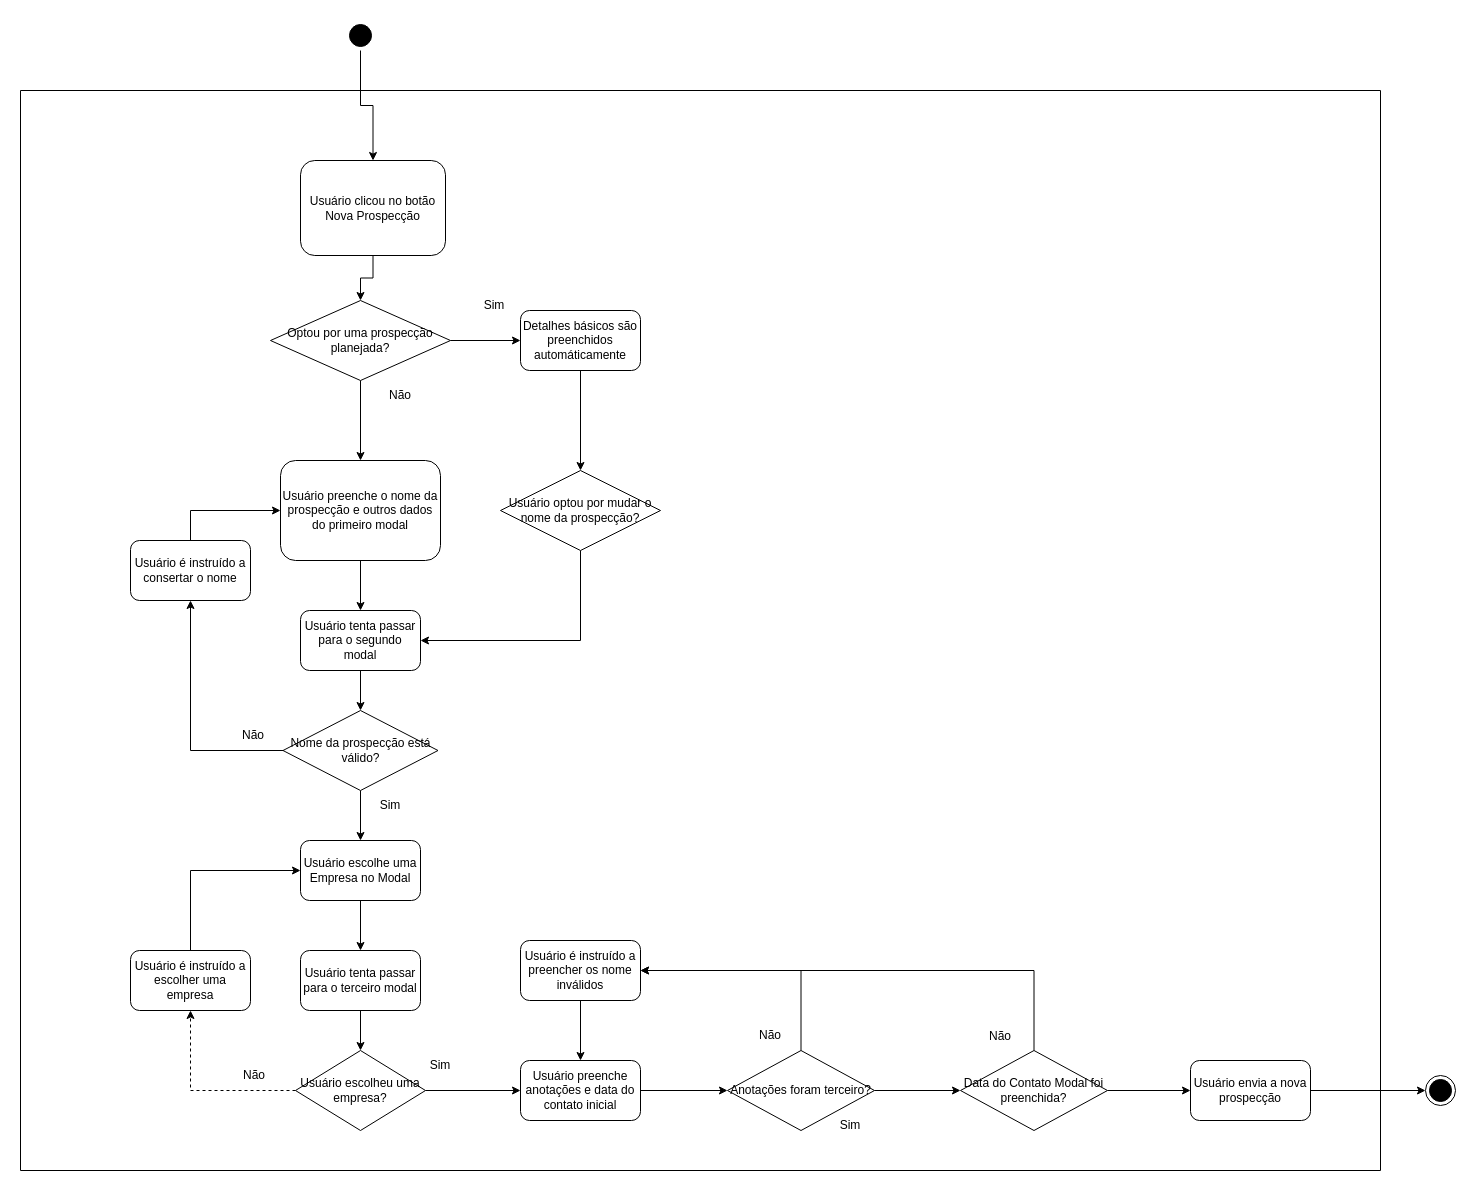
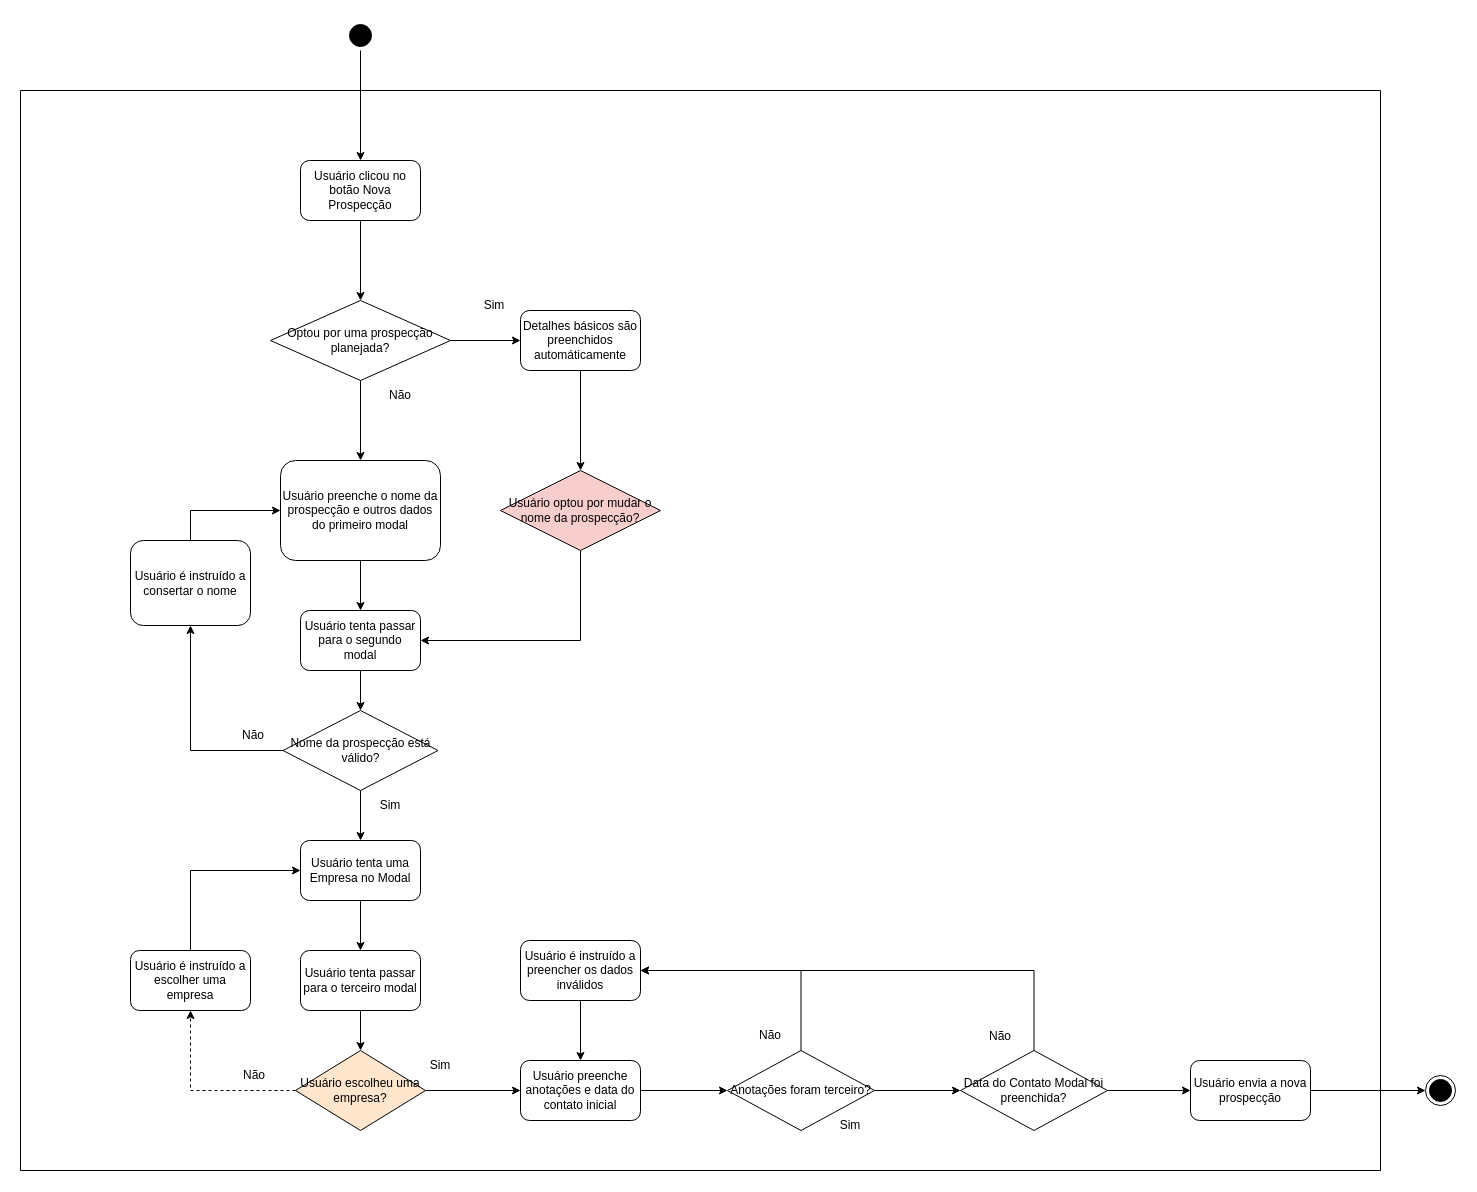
node "Usuário clicou no botão Nova Prospecção": size 145x95 -> 120x60
node "Usuário optou por mudar o nome da prospecção?": fillcolor #ffffff -> #f8cecc
node "Usuário é instruído a consertar o nome": size 120x60 -> 120x85
node "Usuário escolhe uma Empresa no Modal": label "Usuário escolhe uma Empresa no Modal" -> "Usuário tenta uma Empresa no Modal"
node "Usuário é instruído a preencher os nome inválidos": label "Usuário é instruído a preencher os nome inválidos" -> "Usuário é instruído a preencher os dados inválidos"
node "Usuário escolheu uma empresa?": fillcolor #ffffff -> #ffe6cc
